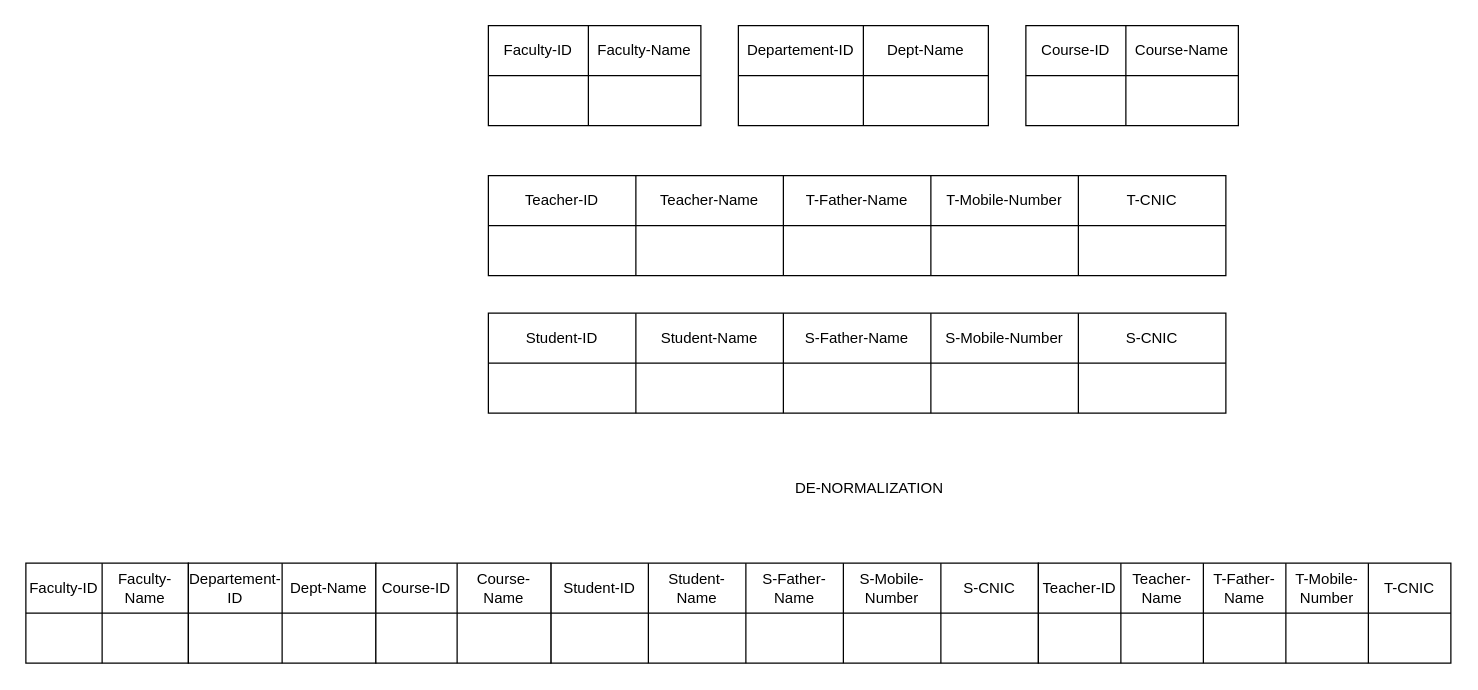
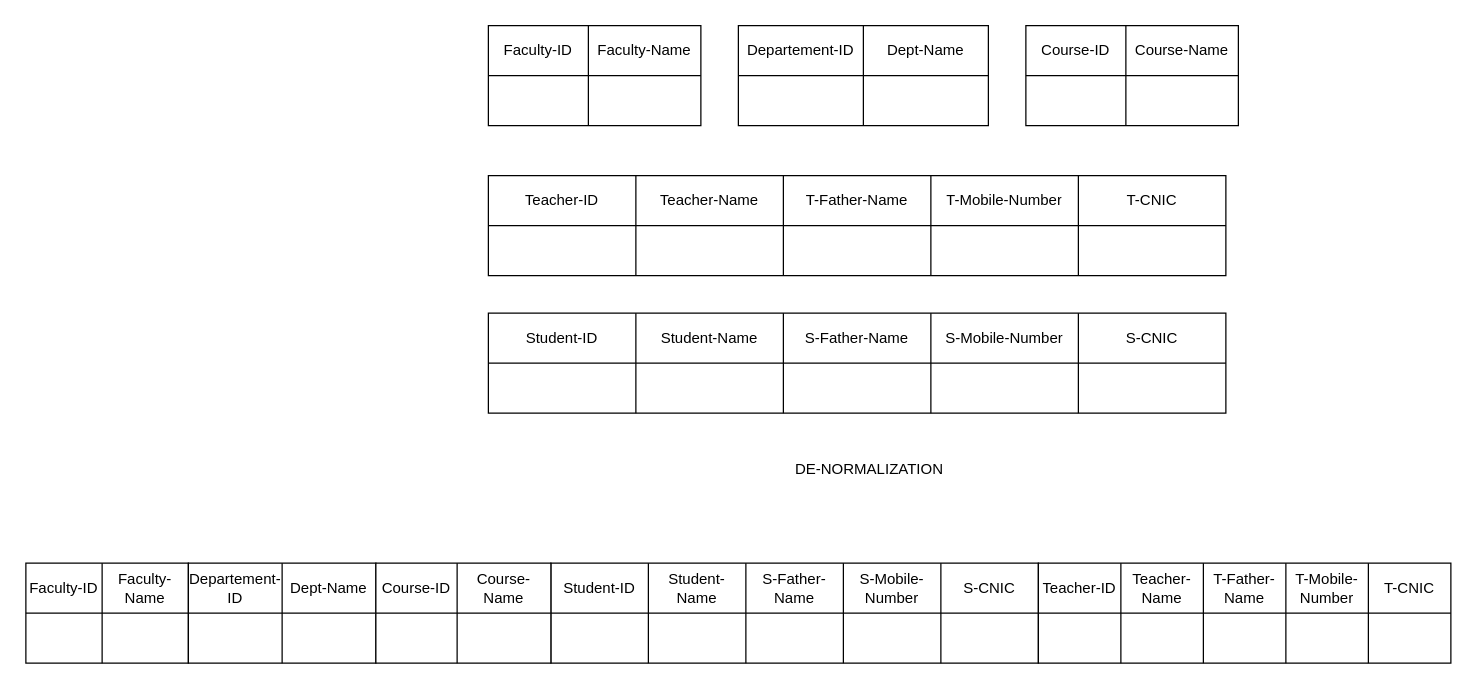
node "DE-NORMALIZATION": moved (869, 488) -> (869, 469)
